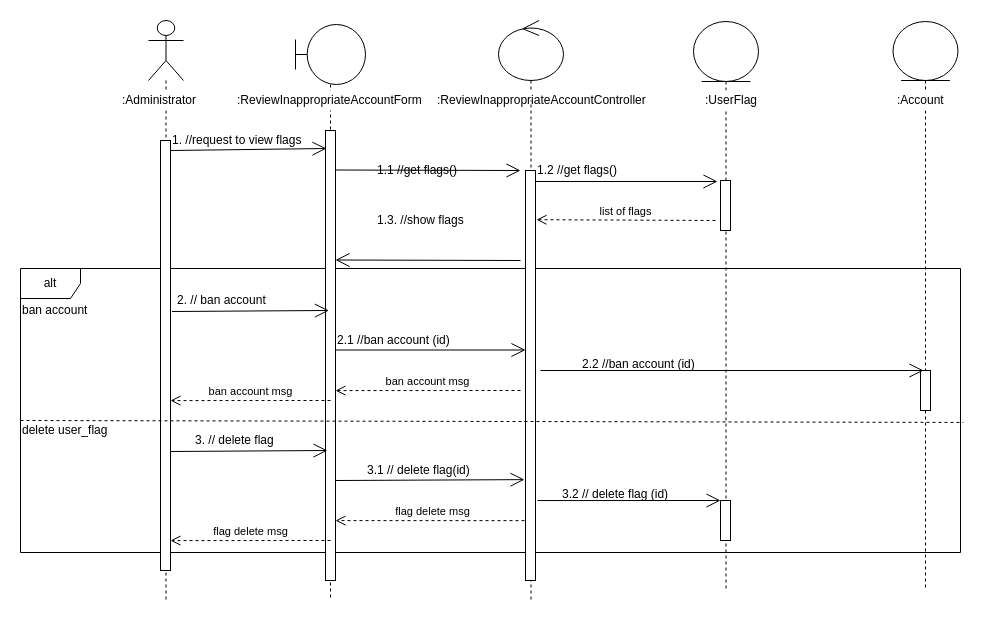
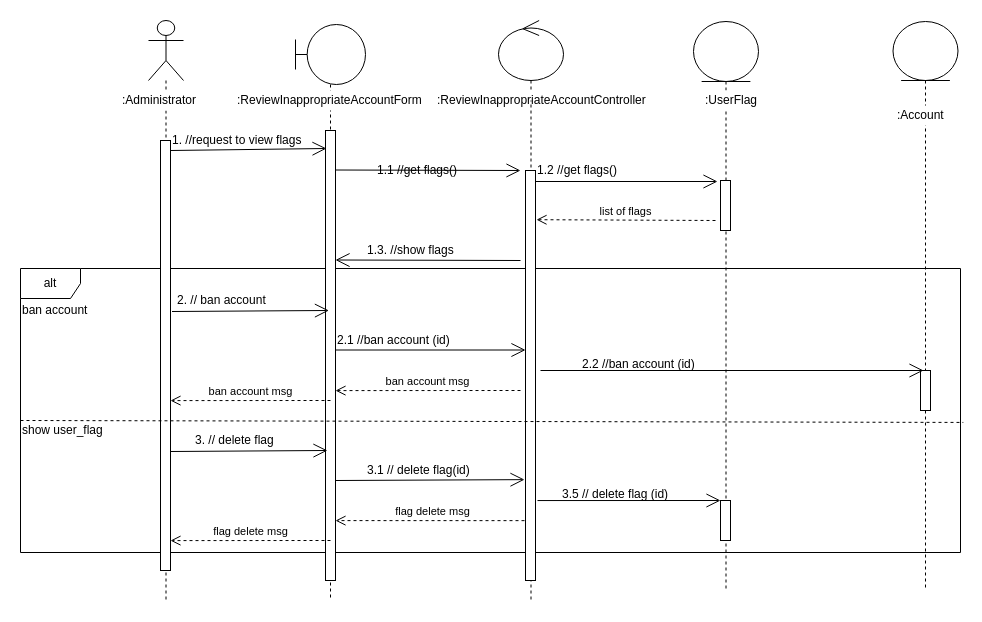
node ":Account": moved (926, 101) -> (926, 116)
node "1.3. //show flags": moved (426, 221) -> (416, 251)
node "delete user_flag": label "delete user_flag" -> "show user_flag"
node "3.2 // delete flag (id)": label "3.2 // delete flag (id)" -> "3.5 // delete flag (id)"
